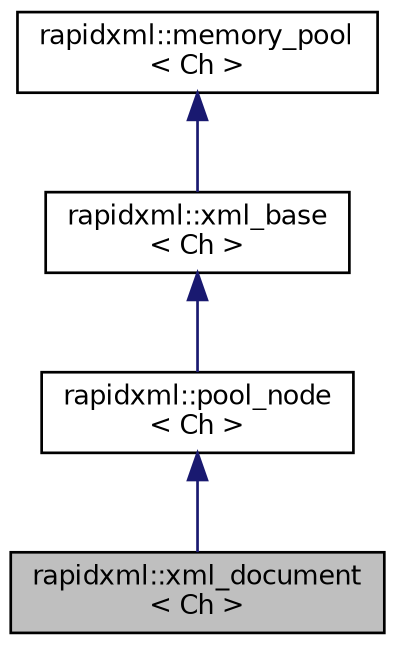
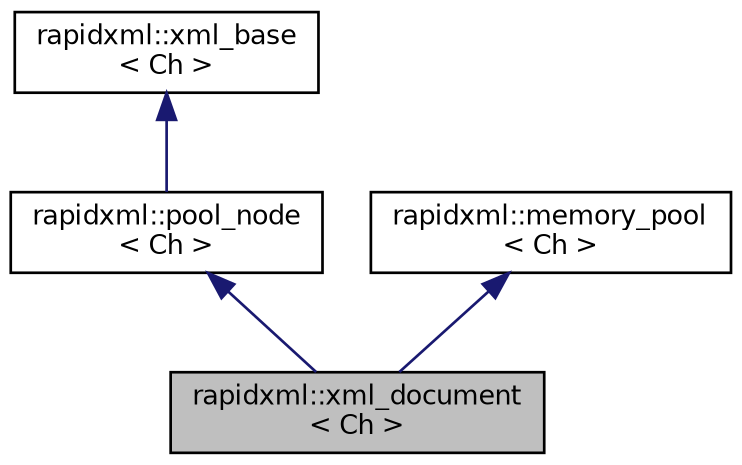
edge "rapidxml::xml_base < Ch >" -> "rapidxml::memory_pool < Ch >": now "rapidxml::xml_document < Ch >" -> "rapidxml::memory_pool < Ch >"
